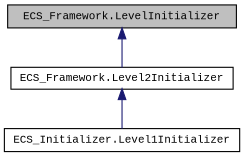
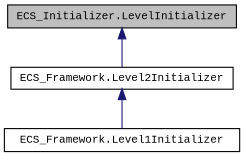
node "ECS_Framework.LevelInitializer": label "ECS_Framework.LevelInitializer" -> "ECS_Initializer.LevelInitializer"
node "ECS_Initializer.Level1Initializer": label "ECS_Initializer.Level1Initializer" -> "ECS_Framework.Level1Initializer"
